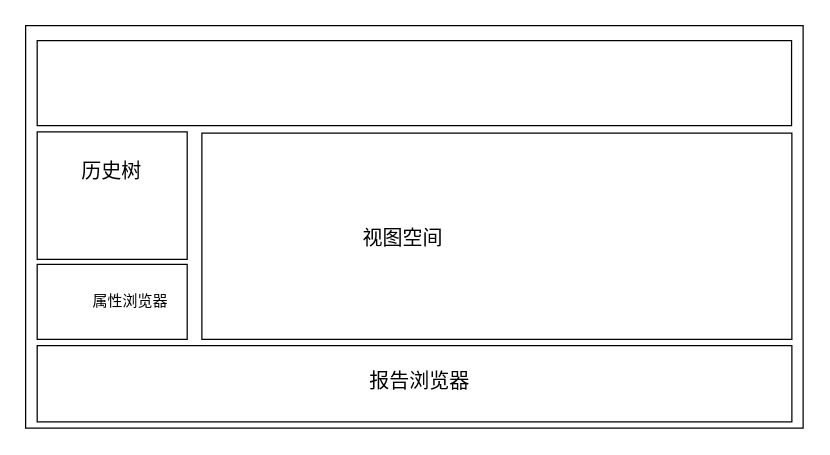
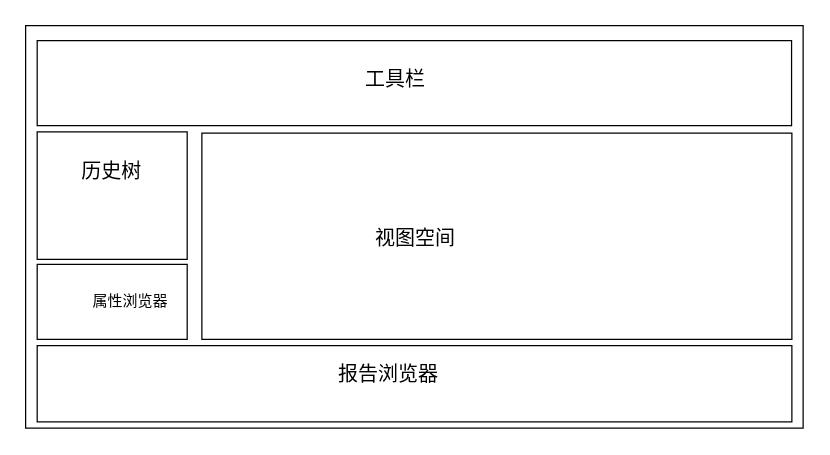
node "工具栏": added
node "视图空间": moved (403, 238) -> (416, 238)
node "报告浏览器": moved (420, 381) -> (389, 374)
